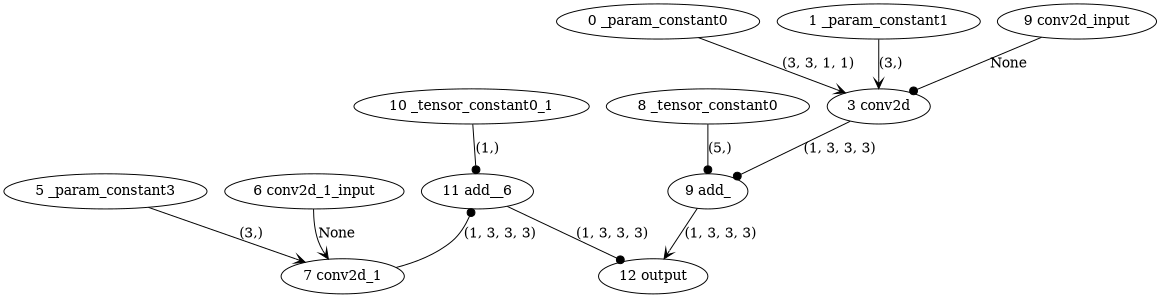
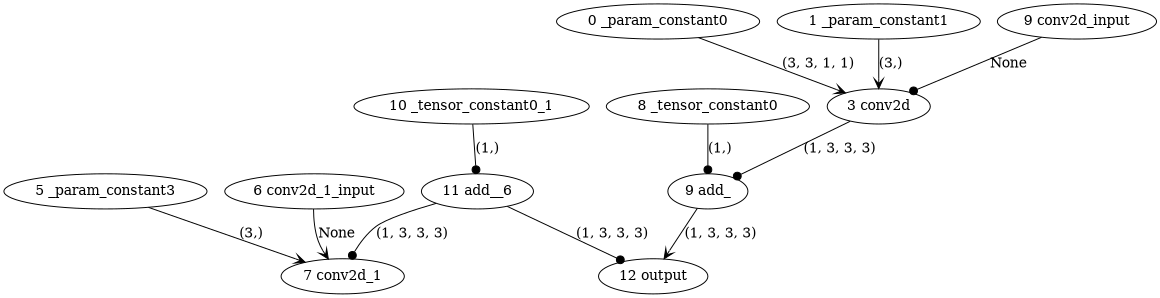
edge "8 _tensor_constant0" -> "9 add_": label "(5,)" -> "(1,)"
edge "7 conv2d_1" -> "11 add__6": reversed
